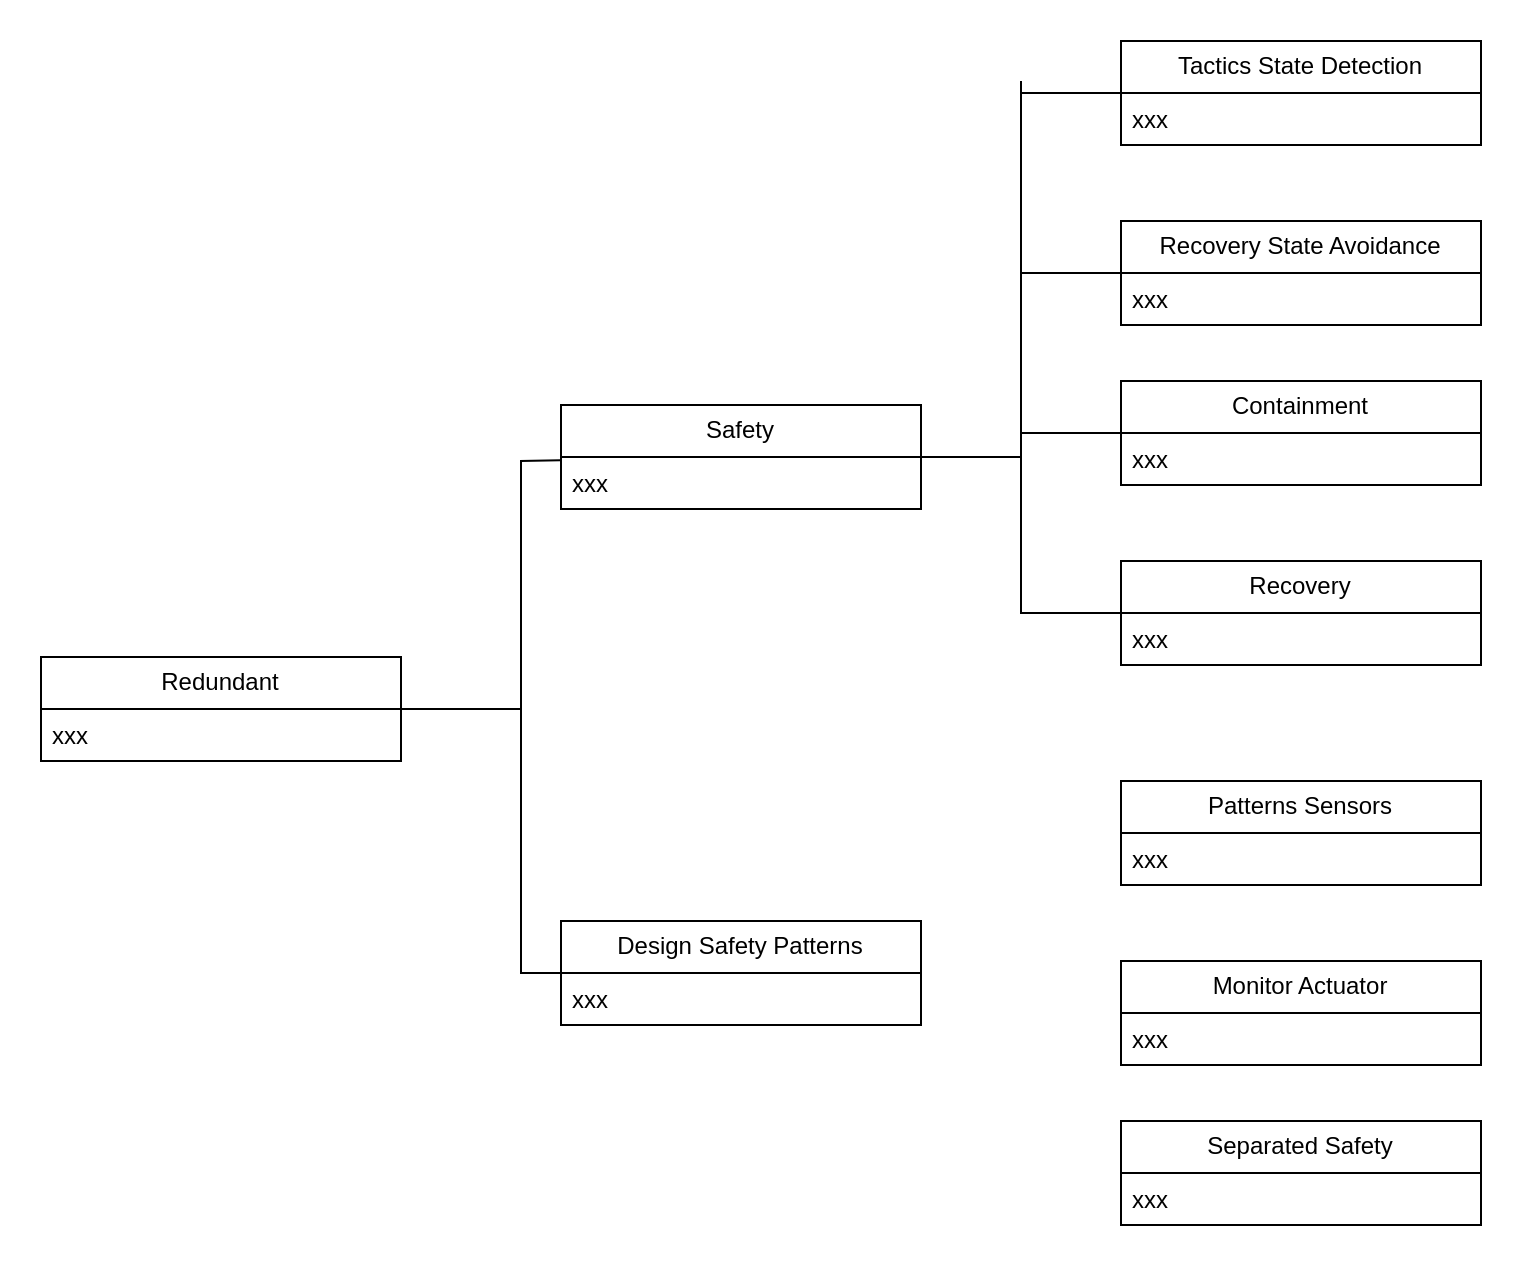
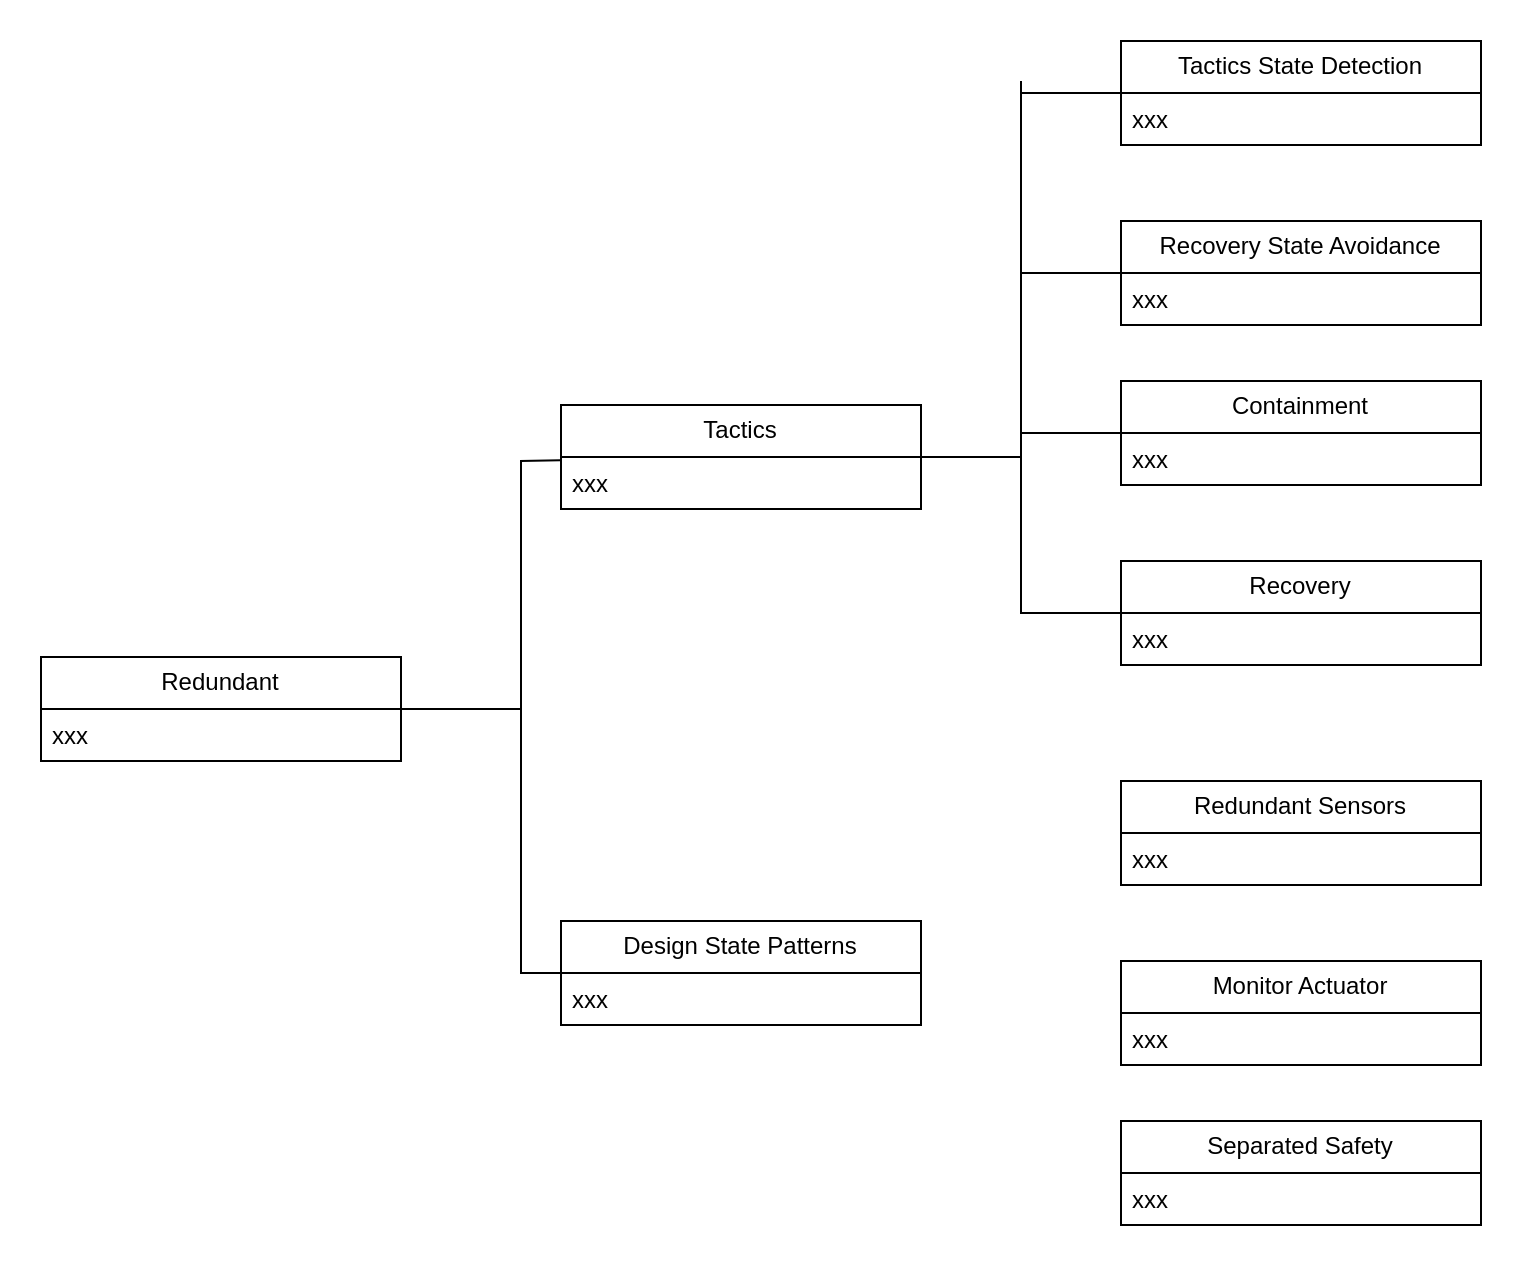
node "Safety": label "Safety" -> "Tactics"
node "Patterns Sensors": label "Patterns Sensors" -> "Redundant Sensors"
node "Design Safety Patterns": label "Design Safety Patterns" -> "Design State Patterns"
